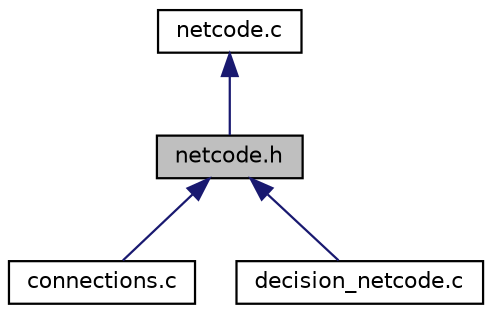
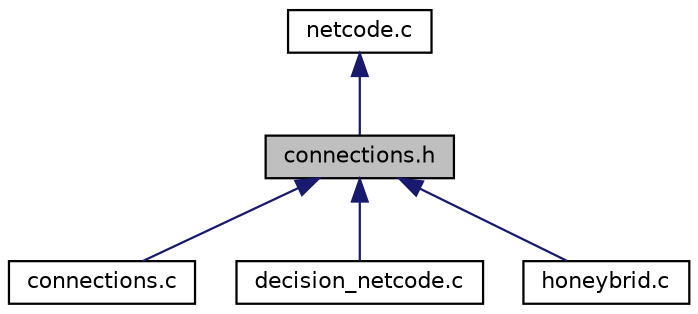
node "netcode.h": label "netcode.h" -> "connections.h"
node "honeybrid.c": added
